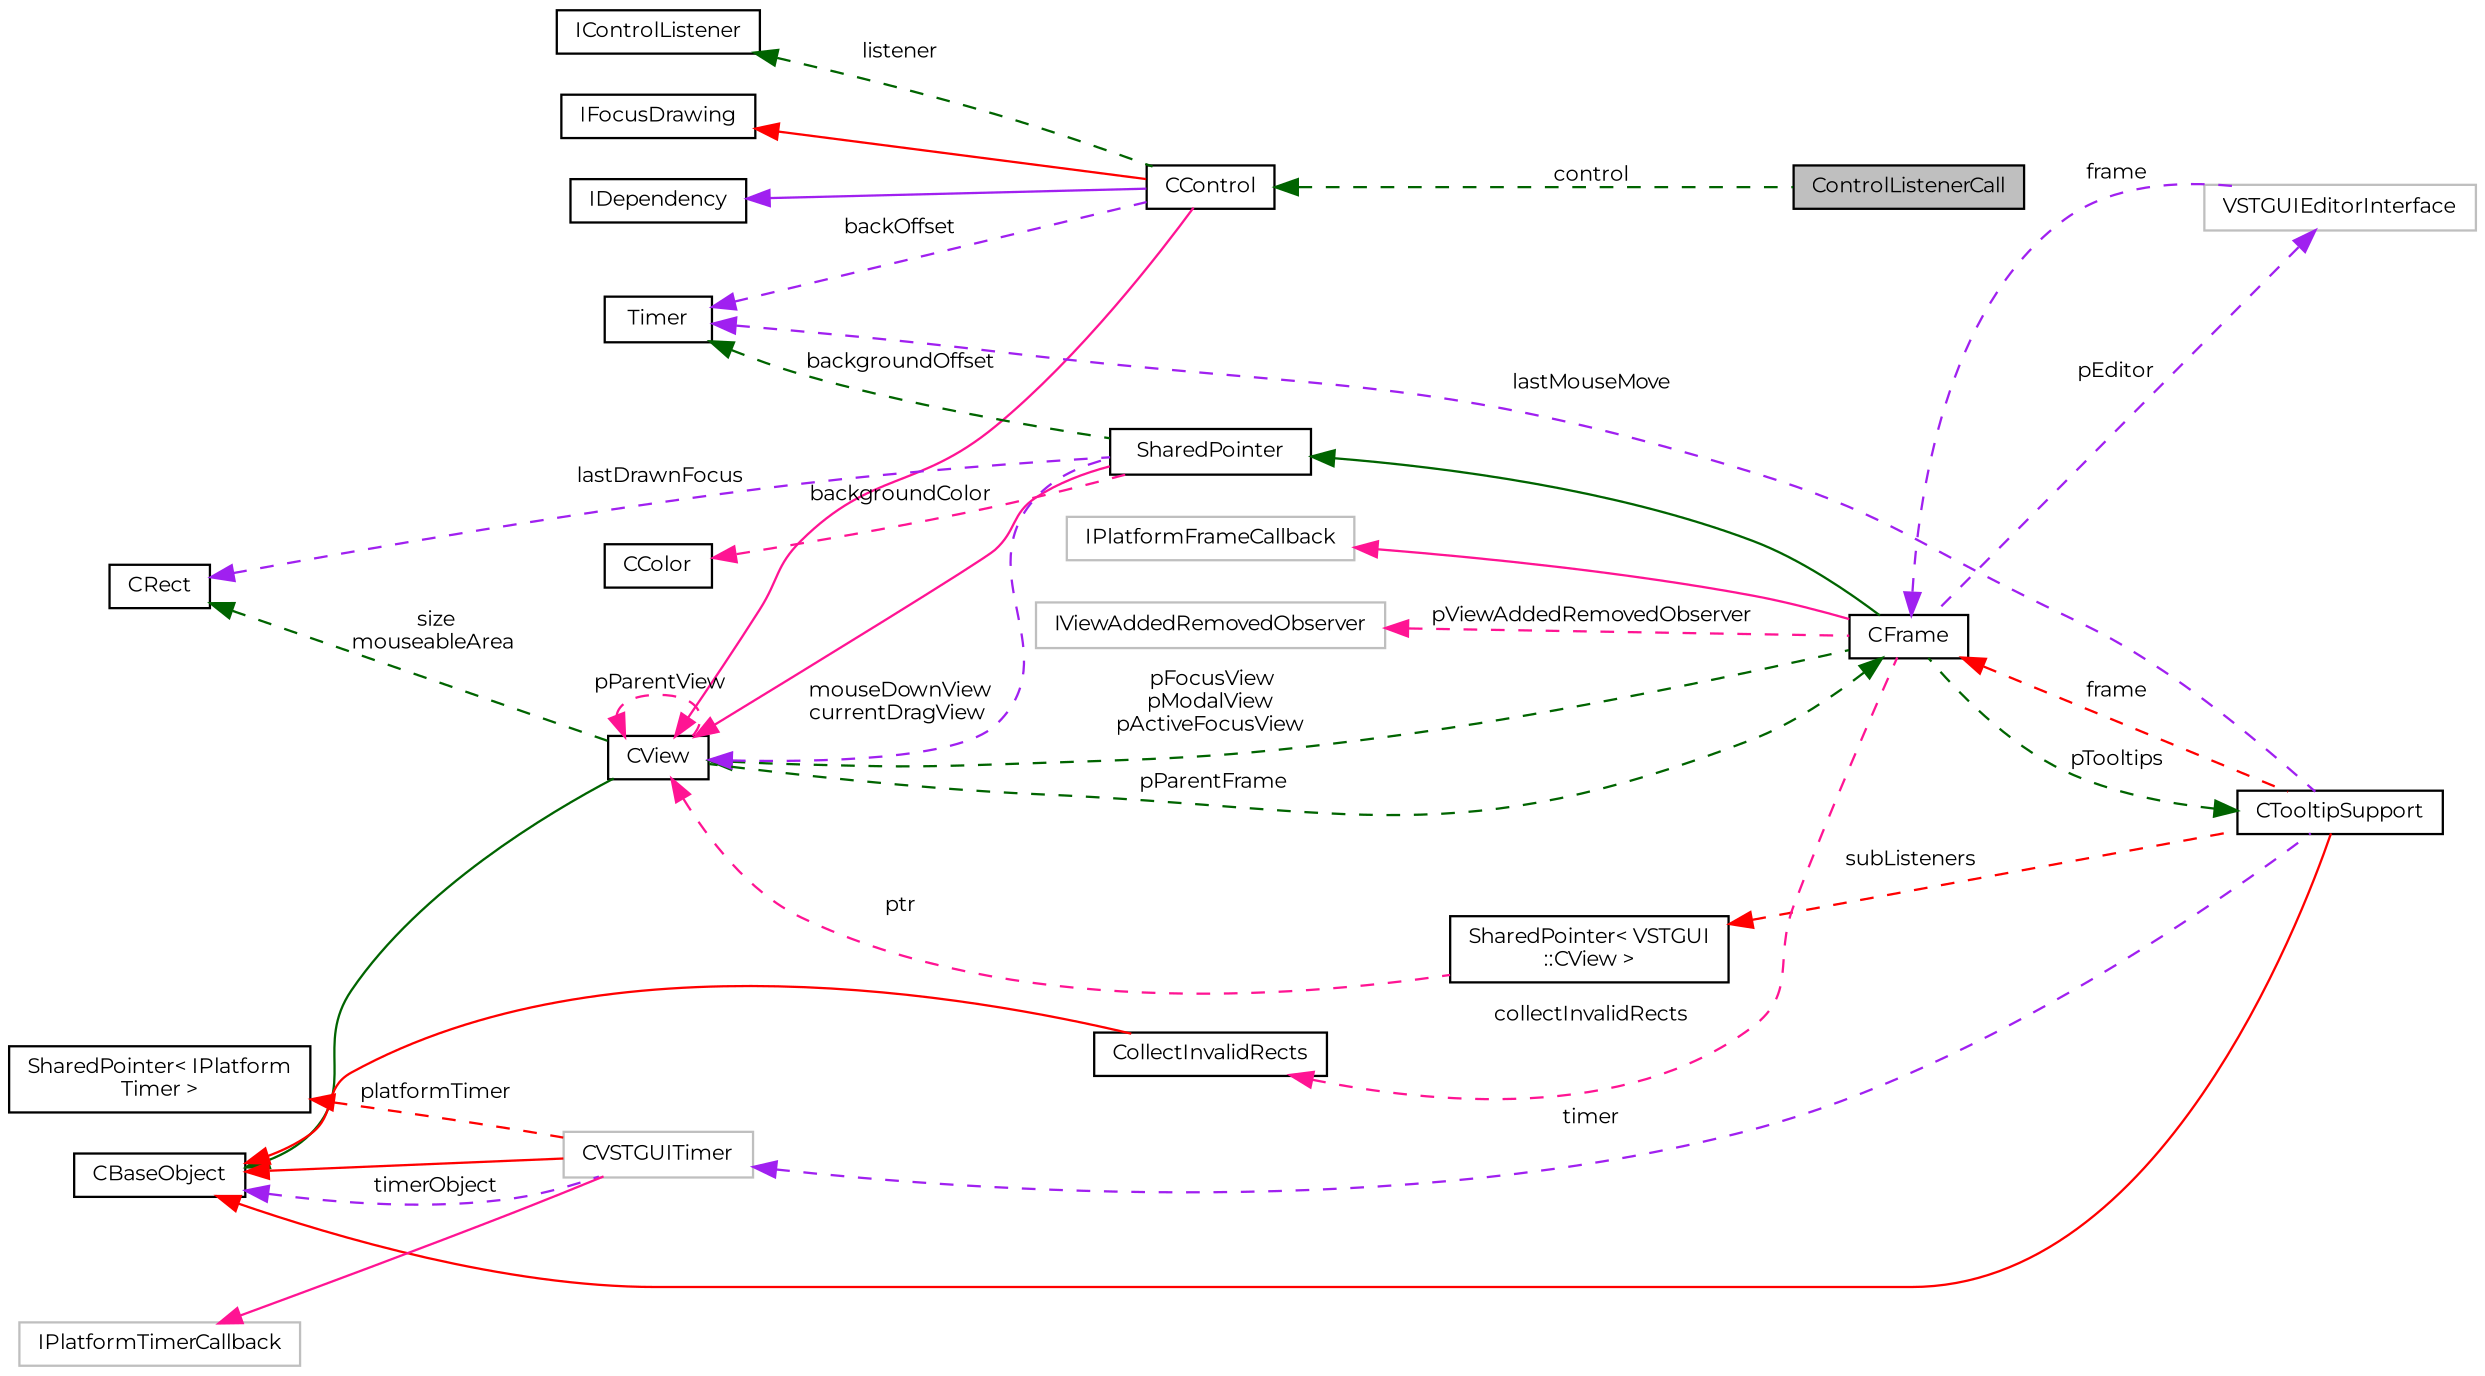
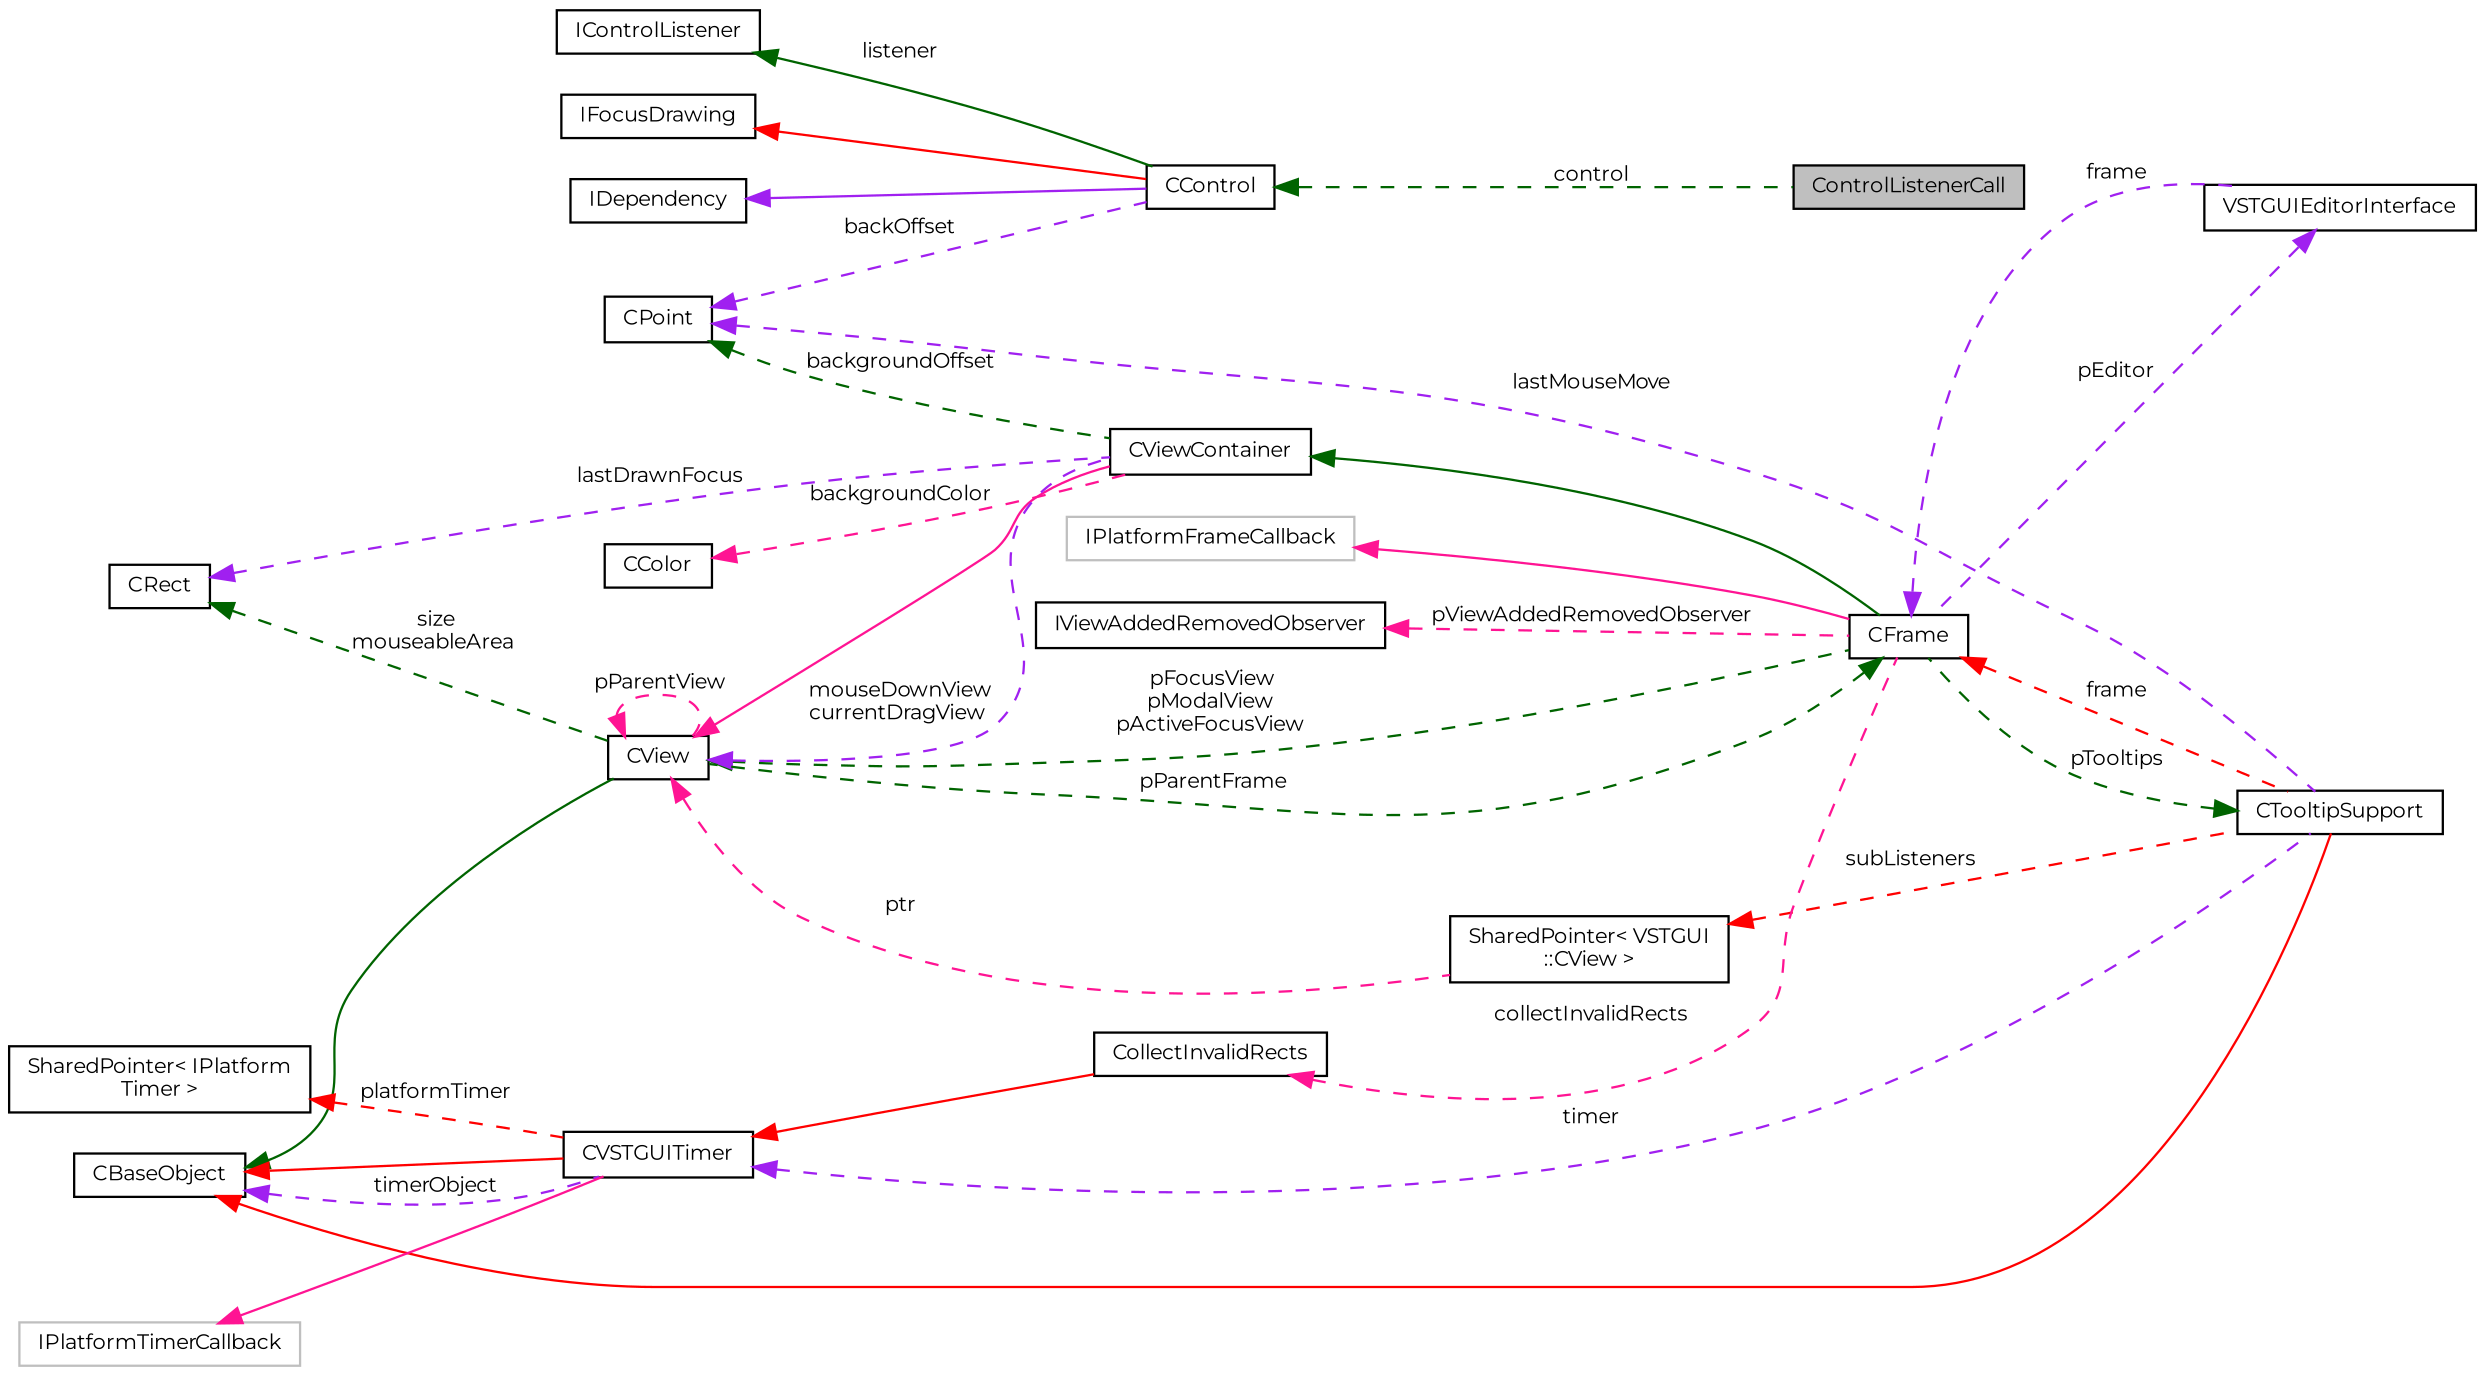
edge "CControl" -> "IControlListener": style dashed -> solid
node "VSTGUIEditorInterface": color grey75 -> black
node "Timer": label "Timer" -> "CPoint"
edge "CControl" -> "CView": removed
node "SharedPointer": label "SharedPointer" -> "CViewContainer"
node "IViewAddedRemovedObserver": color grey75 -> black
edge "CollectInvalidRects" -> "CBaseObject": now "CollectInvalidRects" -> "CVSTGUITimer"
node "CVSTGUITimer": color grey75 -> black
